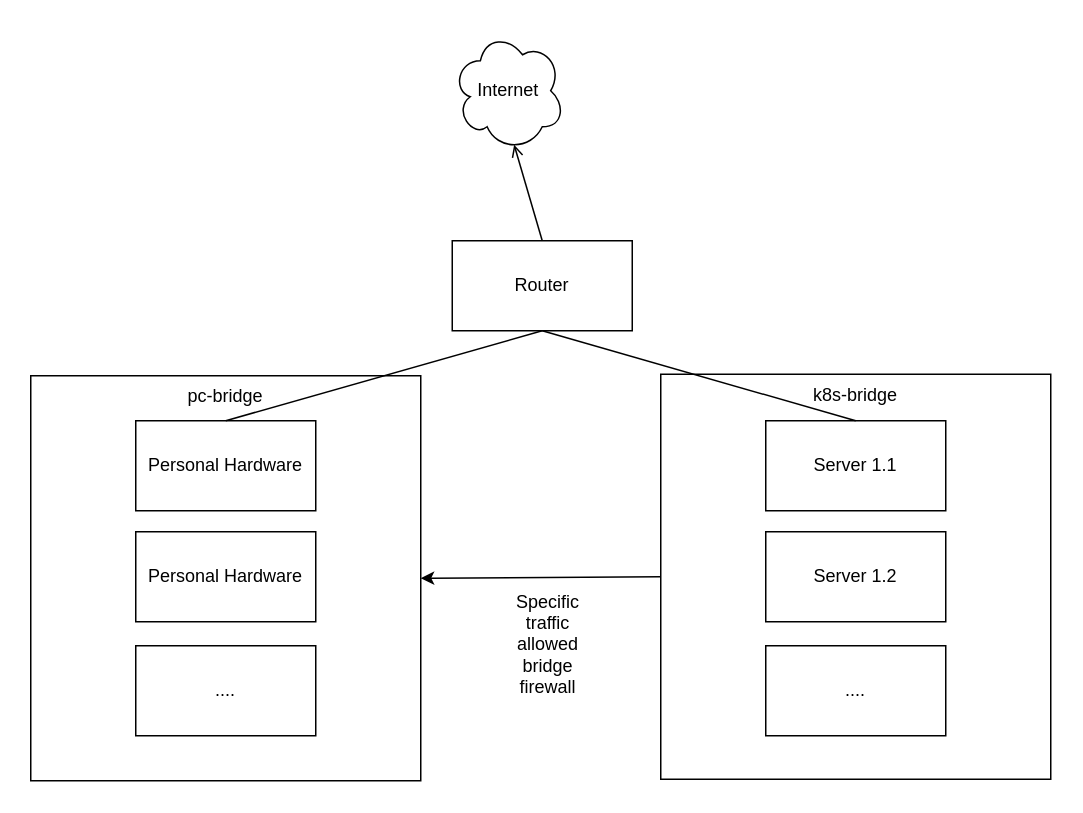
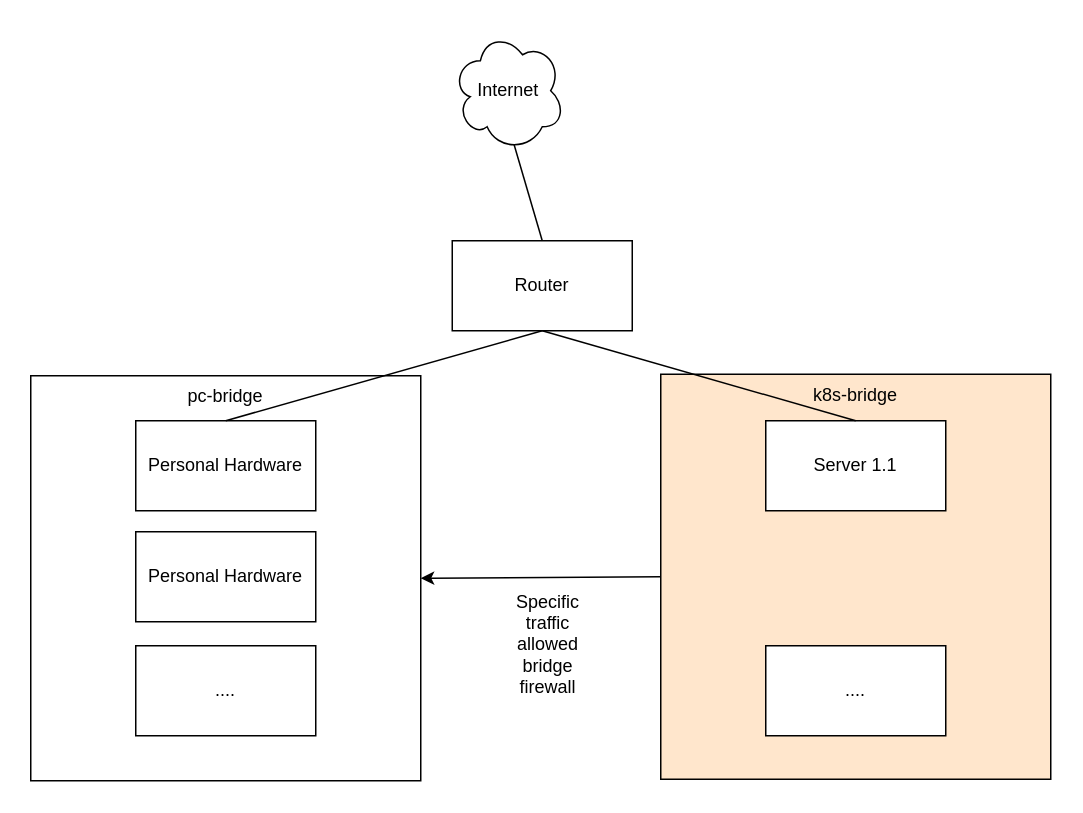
edge "Router" -> "Internet": arrowhead open -> none
node "k8s-bridge": fillcolor #ffffff -> #ffe6cc
node "Server 1.2": removed
